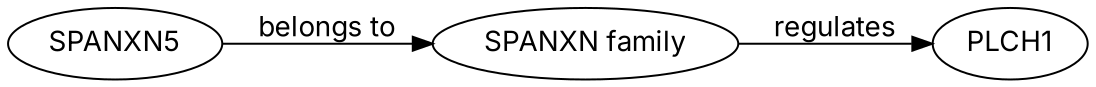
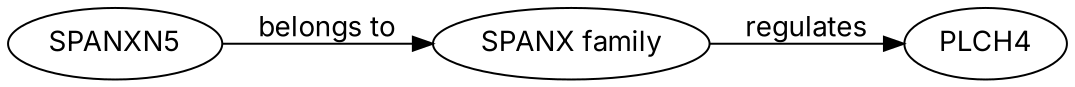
node "SPANXN family": label "SPANXN family" -> "SPANX family"
node "PLCH1": label "PLCH1" -> "PLCH4"
